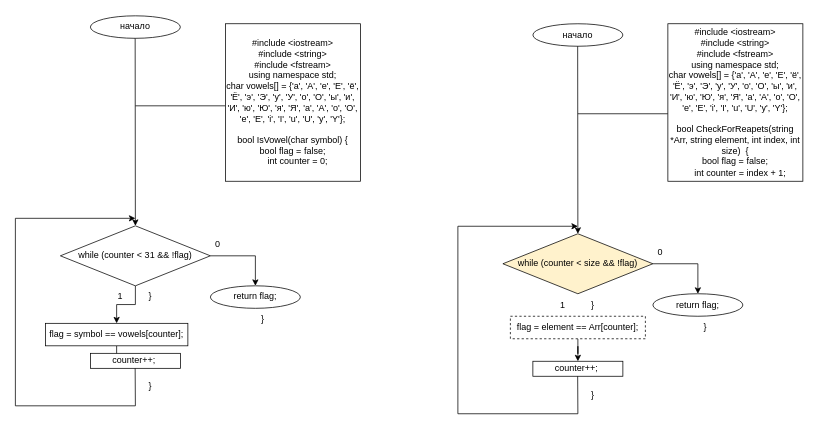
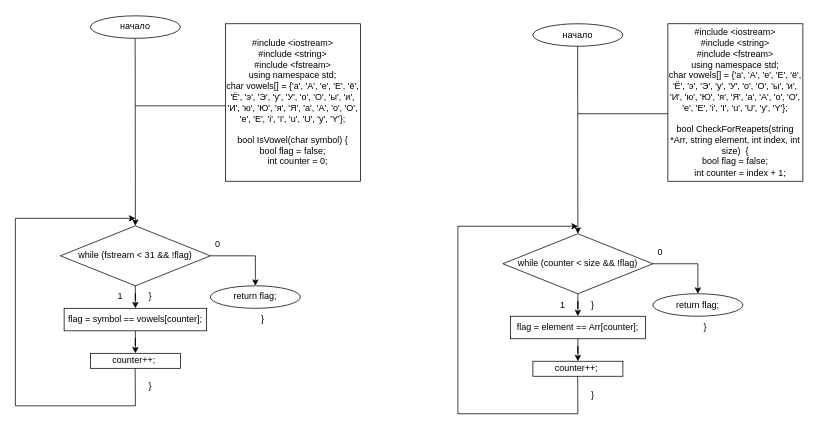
node "while (counter < 31 && !flag)": label "while (counter < 31 && !flag)" -> "while (fstream < 31 && !flag)"
node "while (counter < size && !flag)": fillcolor #fff2cc -> #ffffff
edge "while (counter < size && !flag)" -> "flag = element == Arr[counter];": added
node "flag = element == Arr[counter];": style dashed -> solid
node "flag = symbol == vowels[counter];": moved (117, 334) -> (135, 319)
